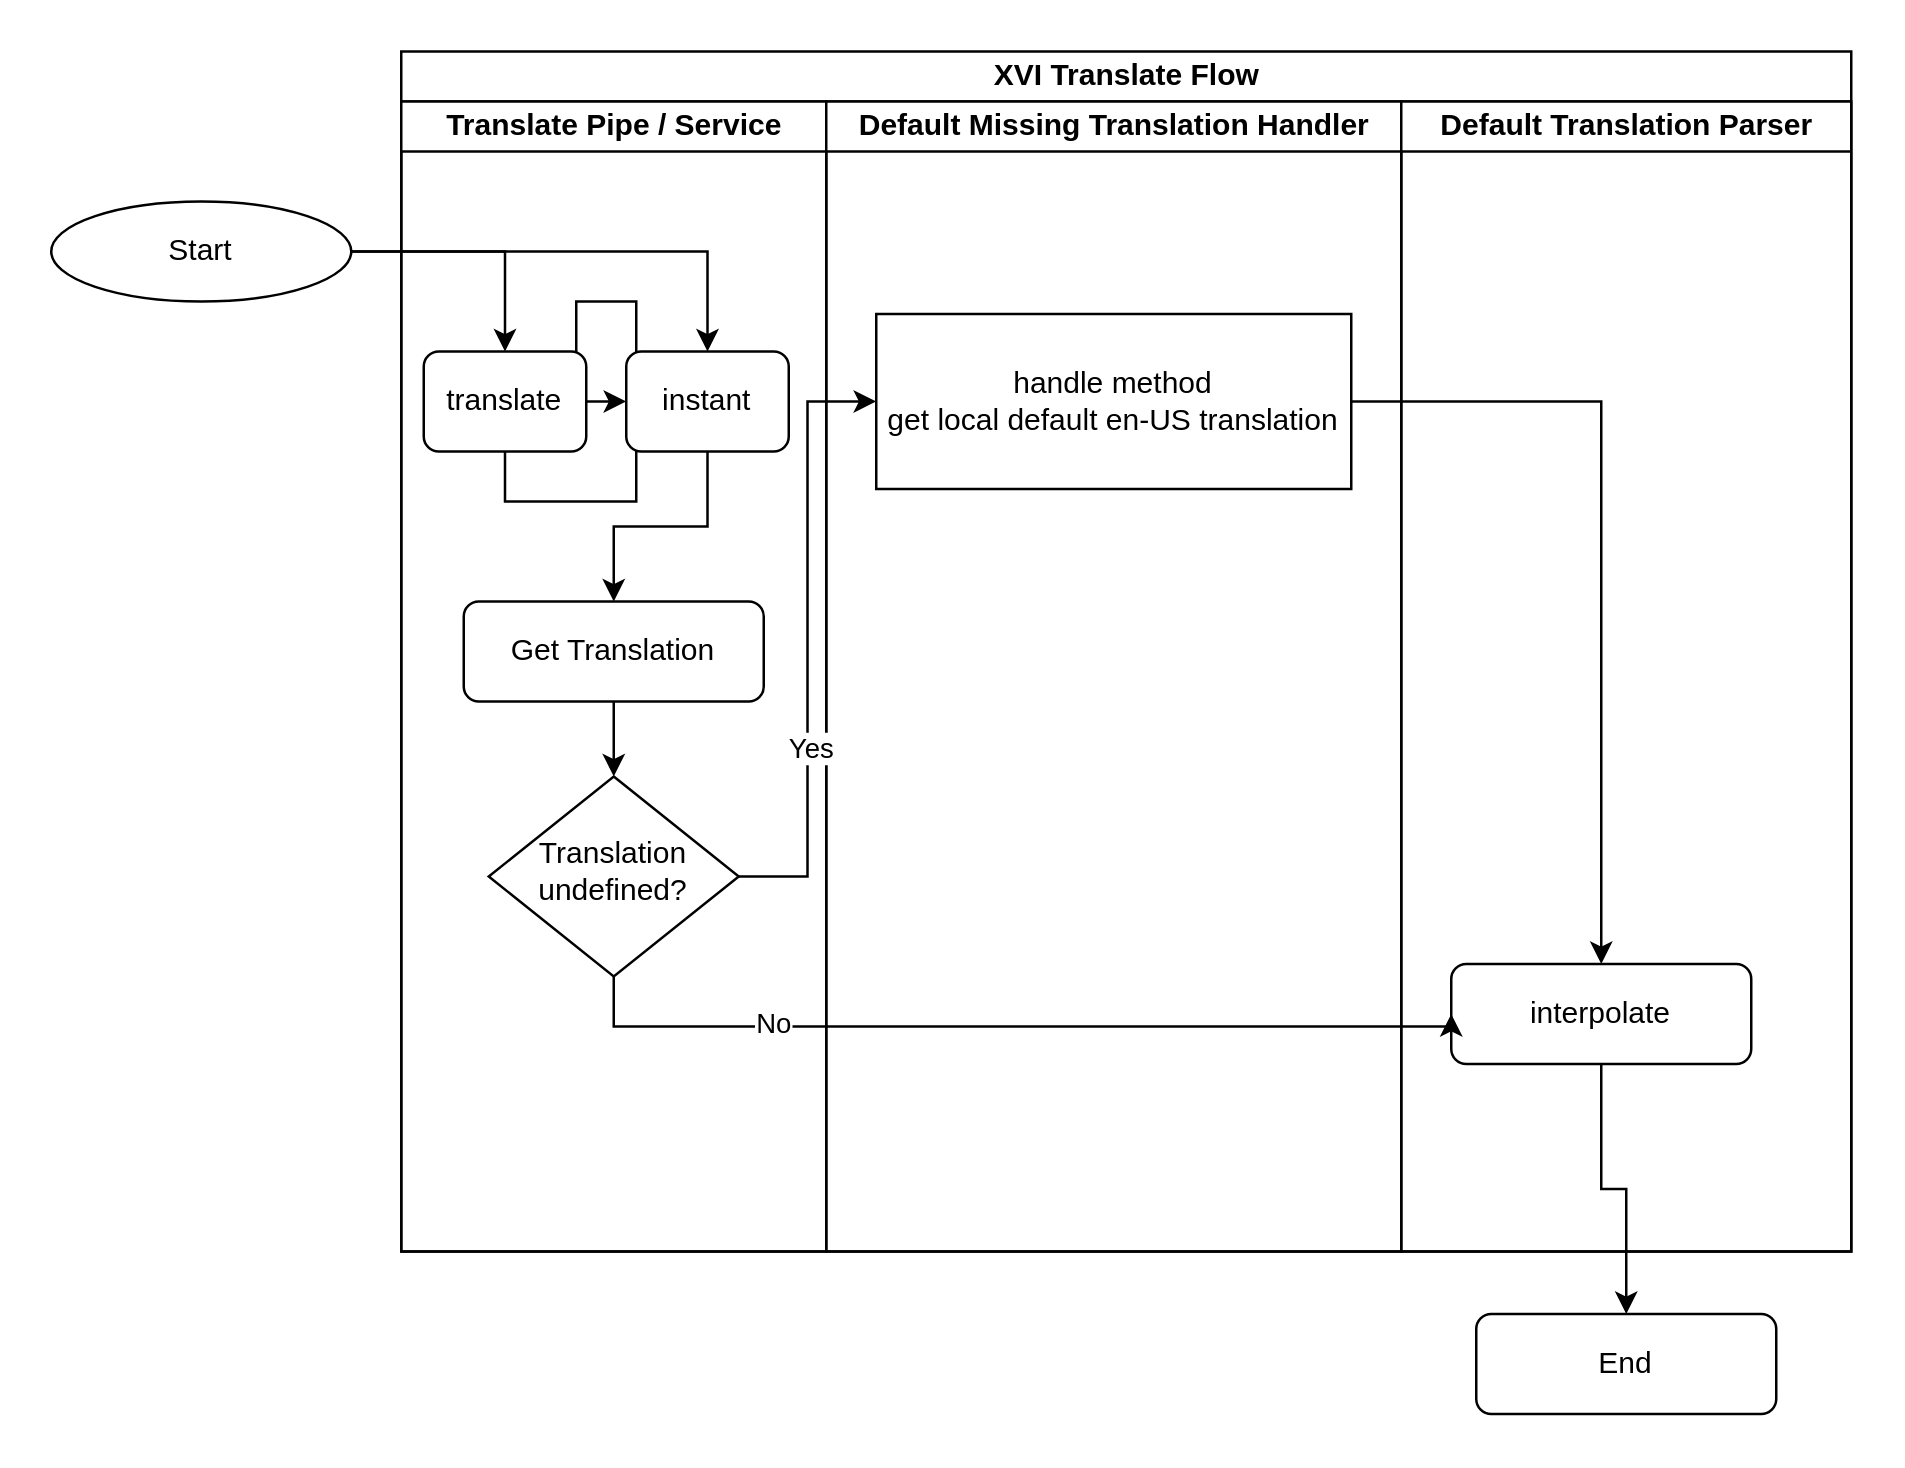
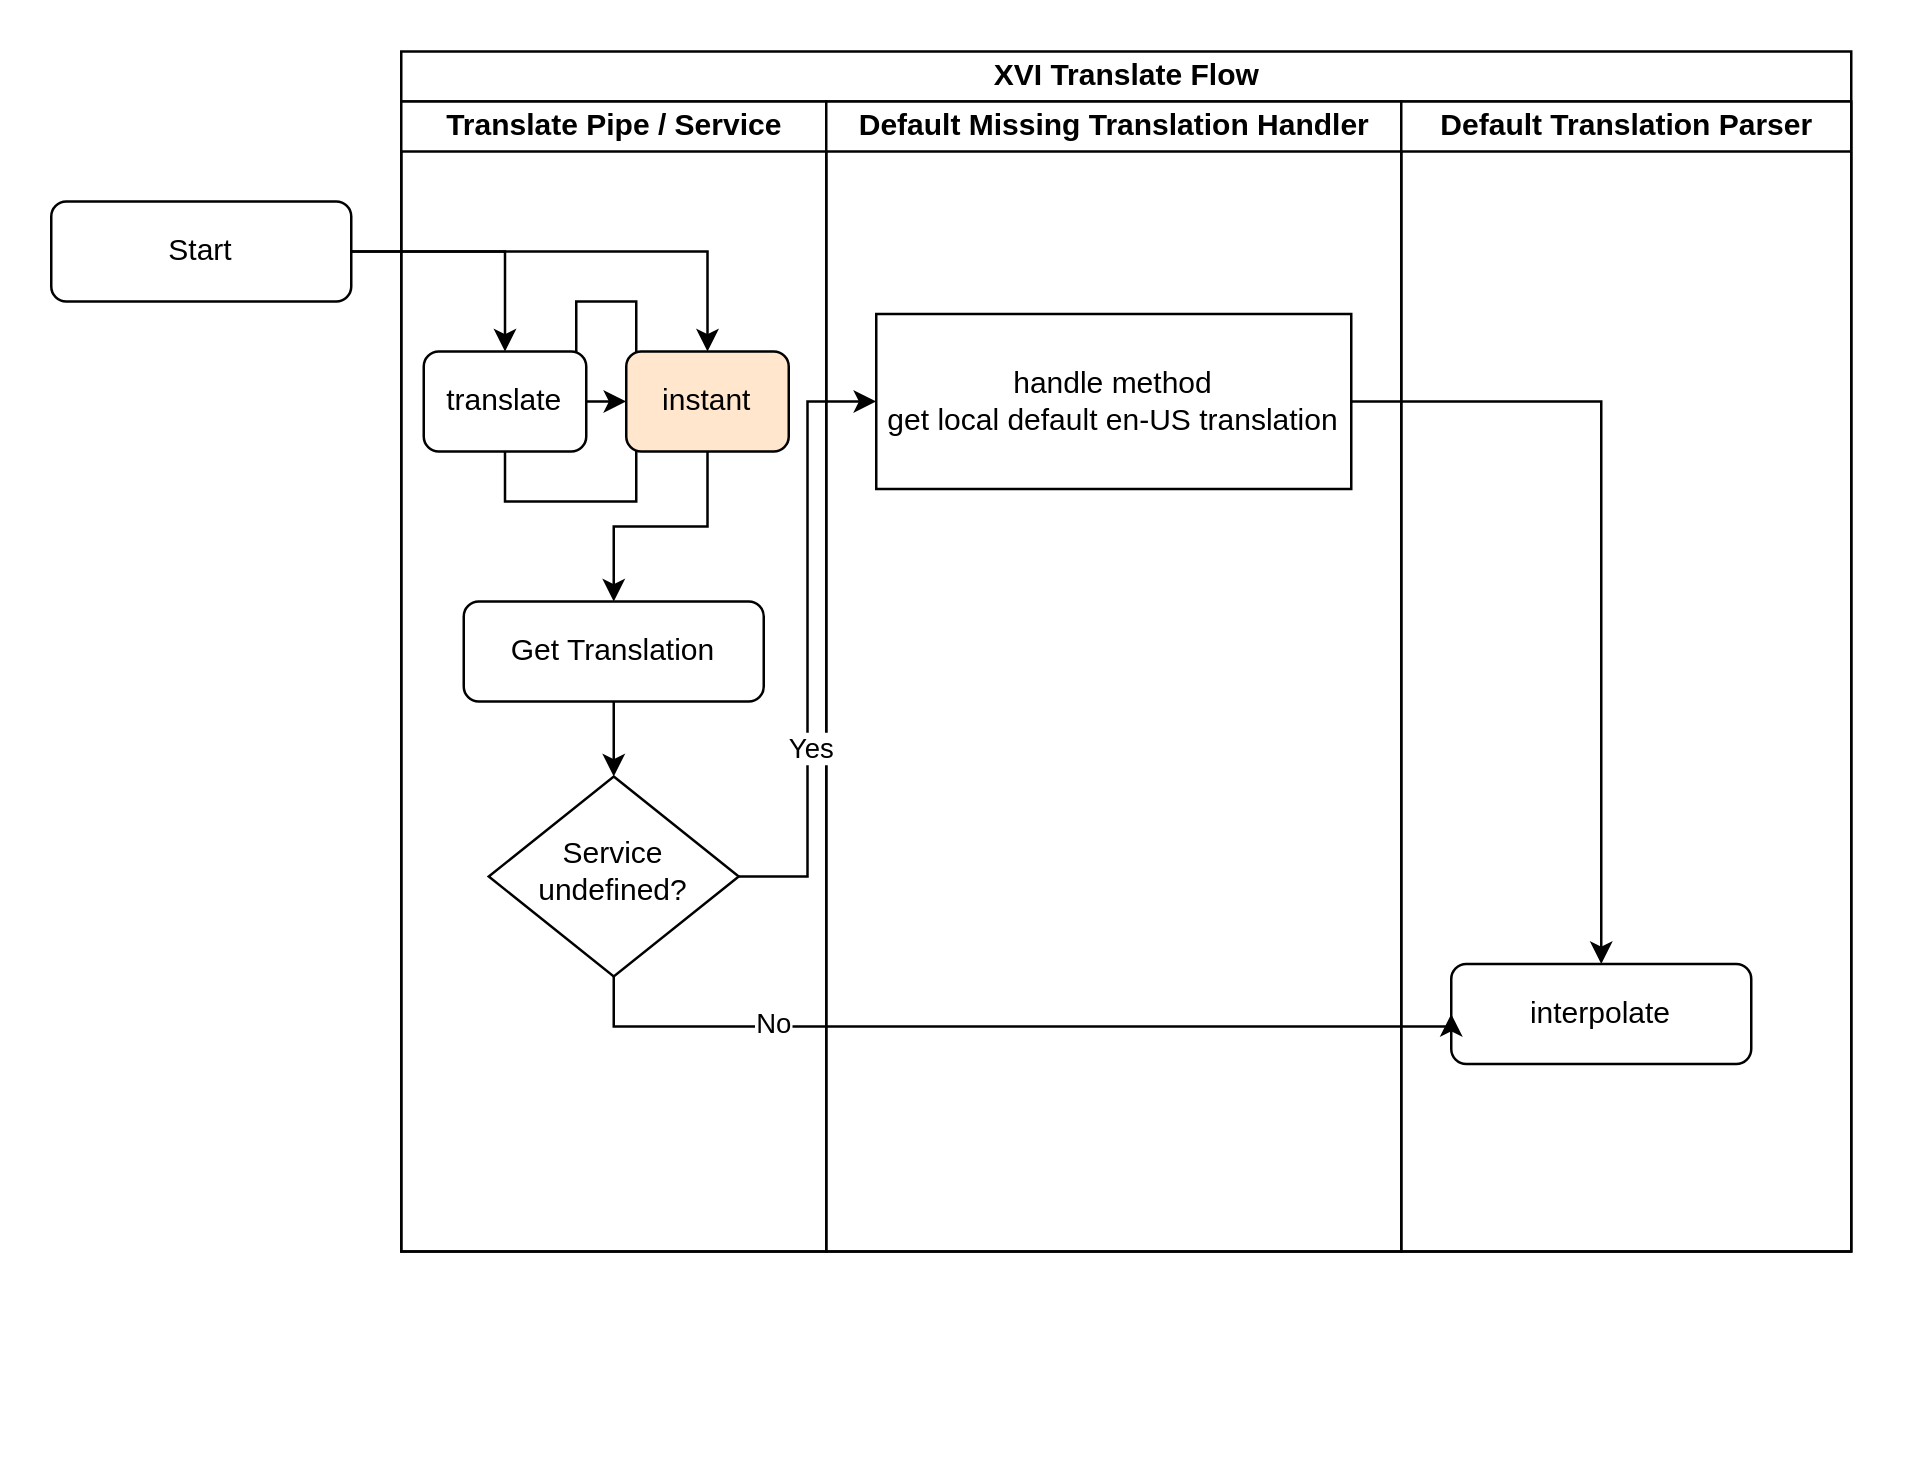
node "Start": shape ellipse -> rounded rectangle
node "instant": fillcolor #ffffff -> #ffe6cc
node "Translation undefined?": label "Translation undefined?" -> "Service undefined?"
edge "interpolate" -> "End": removed
node "End": removed
